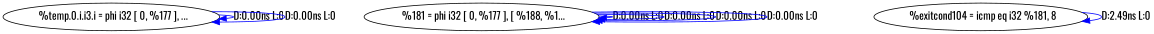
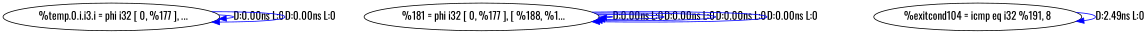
node "%exitcond104 = icmp eq i32 %181, 8": label "%exitcond104 = icmp eq i32 %181, 8" -> "%exitcond104 = icmp eq i32 %191, 8"
